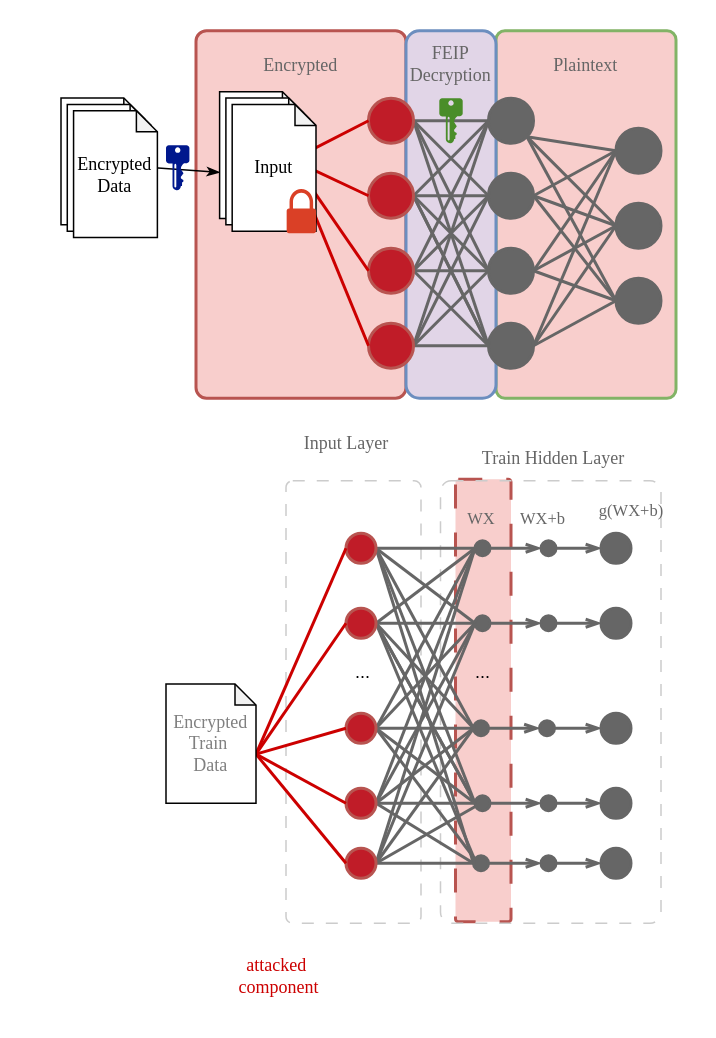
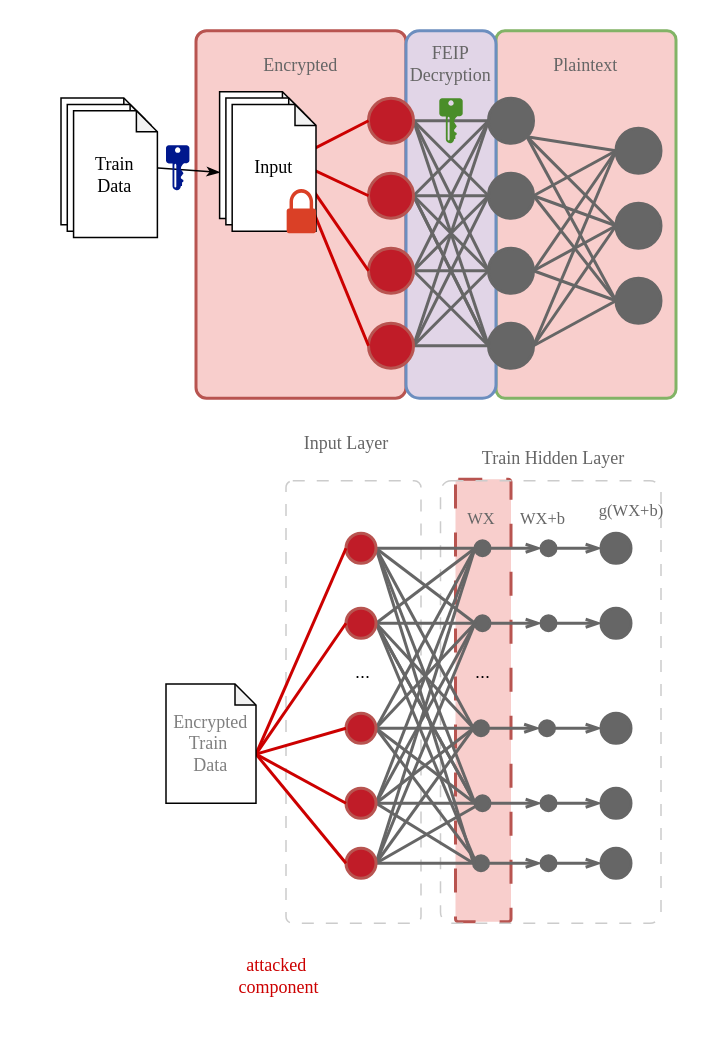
node "Encrypted Data": label "Encrypted Data" -> "Train Data"
